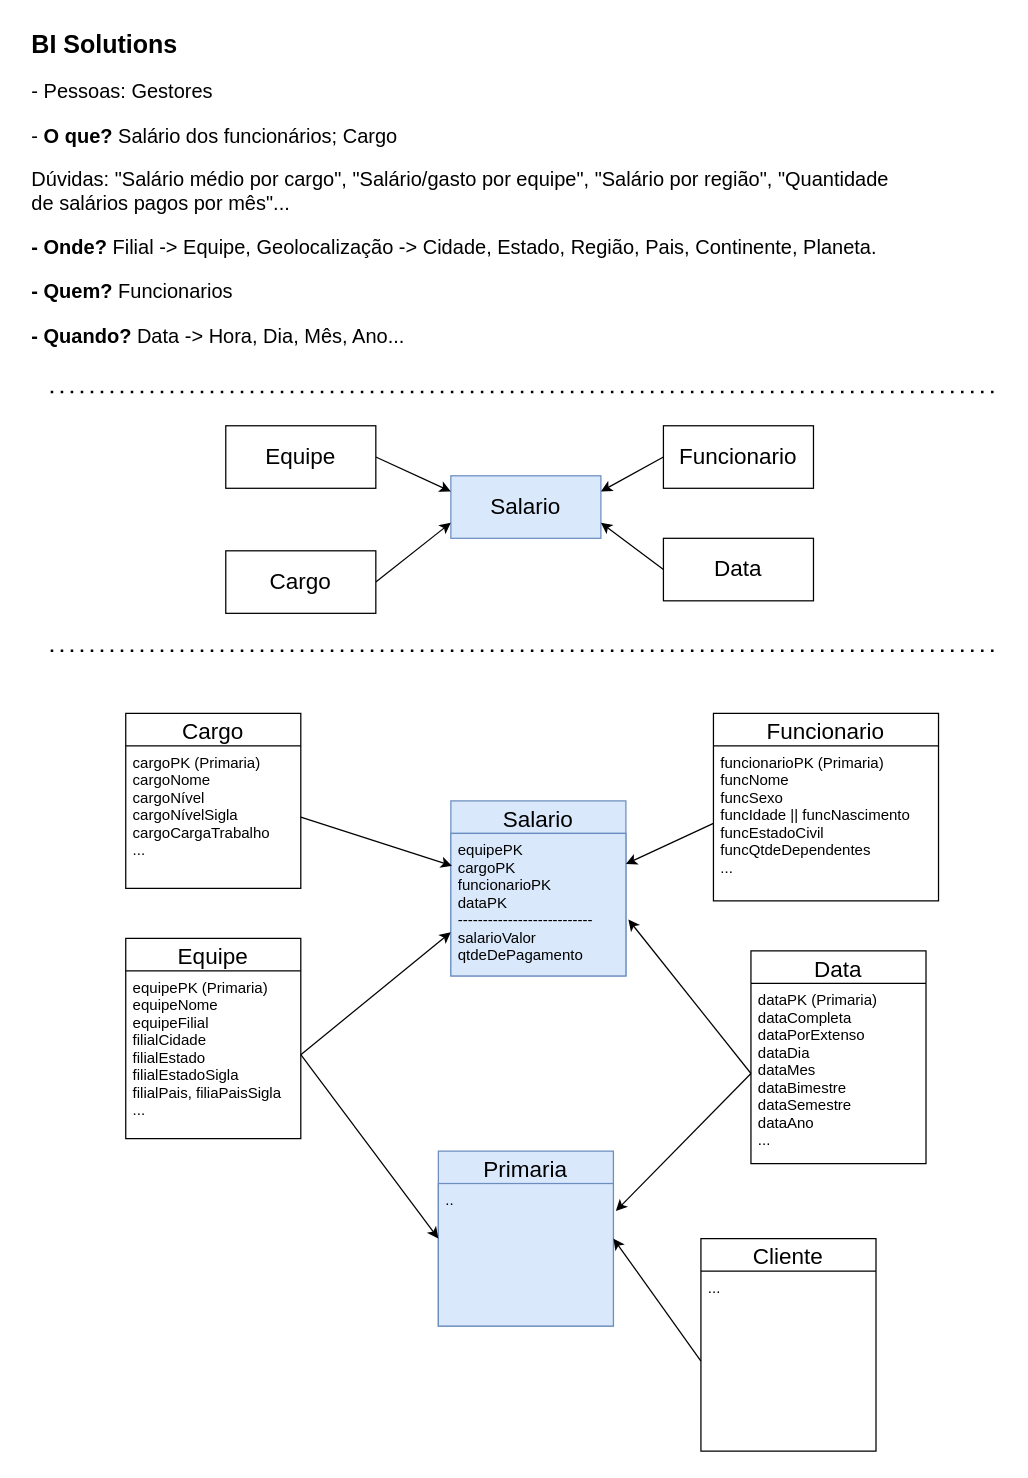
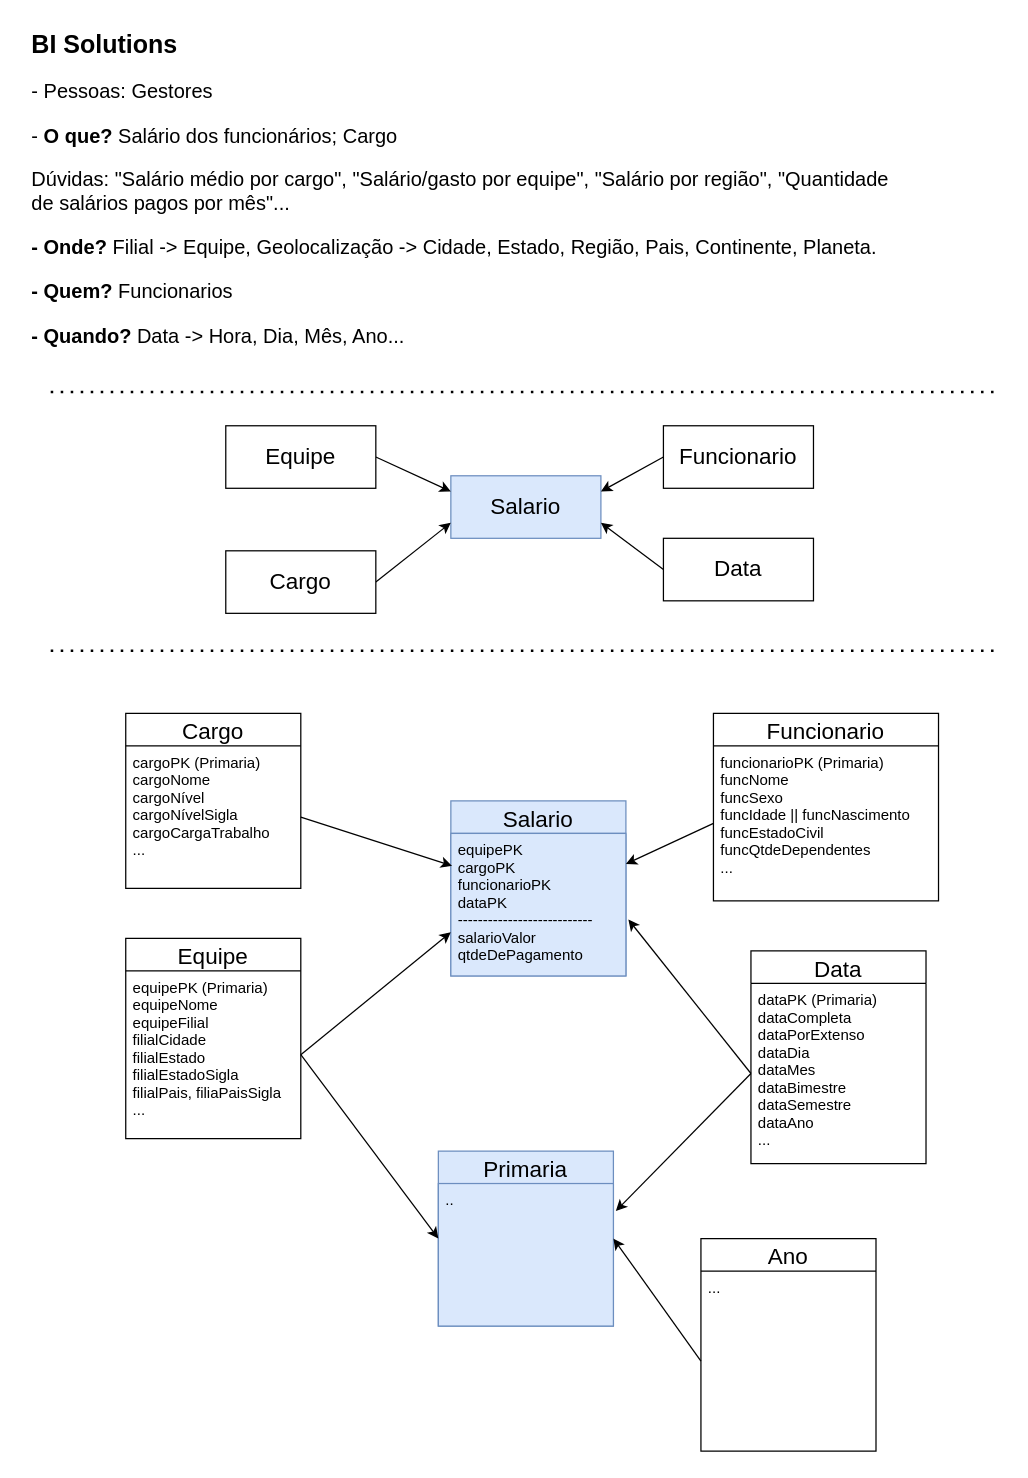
node "Cliente": label "Cliente" -> "Ano"
